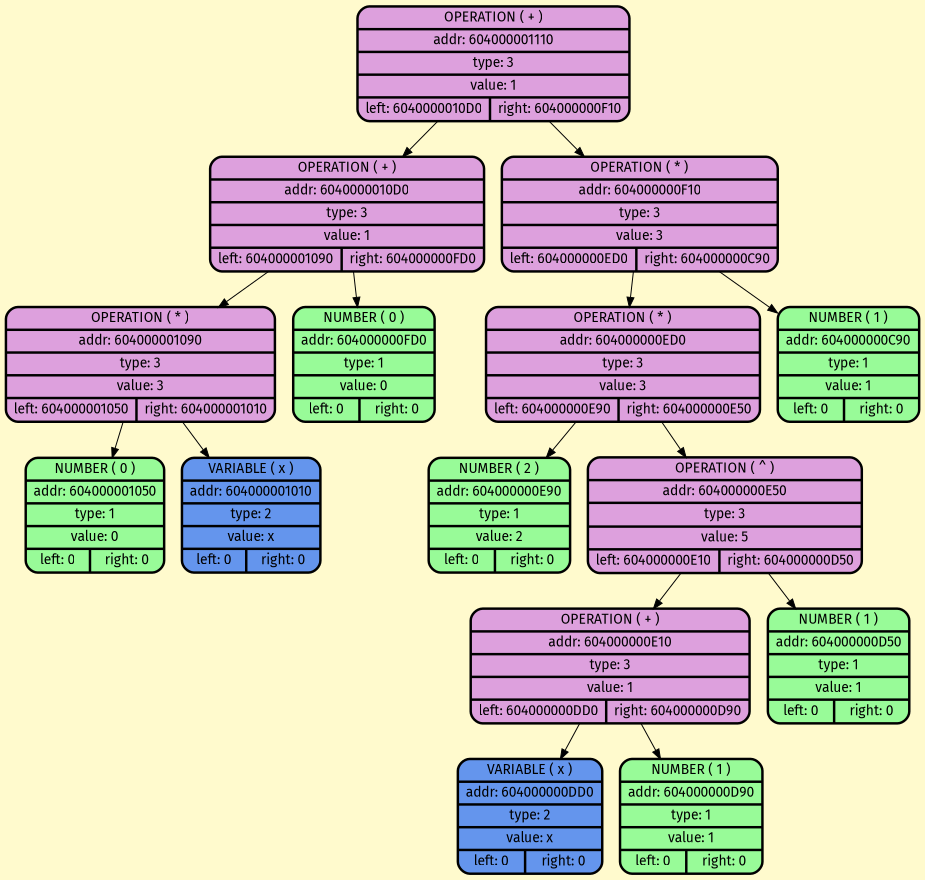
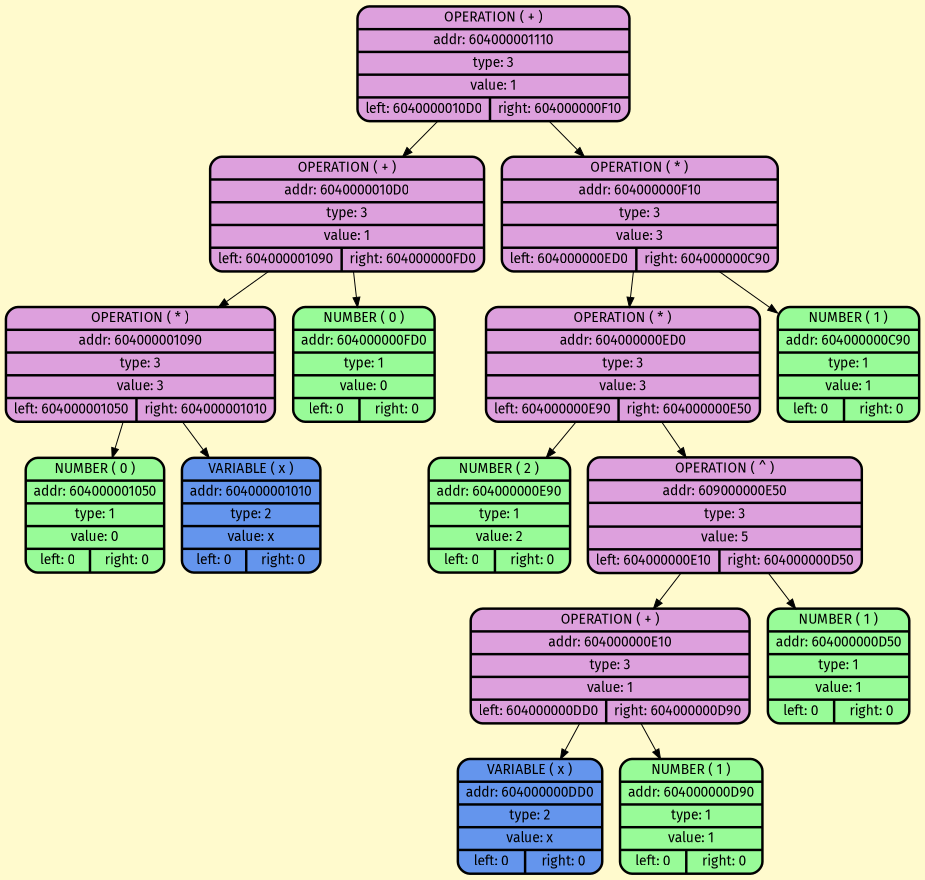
node "OPERATION ( ^ )": text "addr: 604000000E50" -> "addr: 609000000E50"
